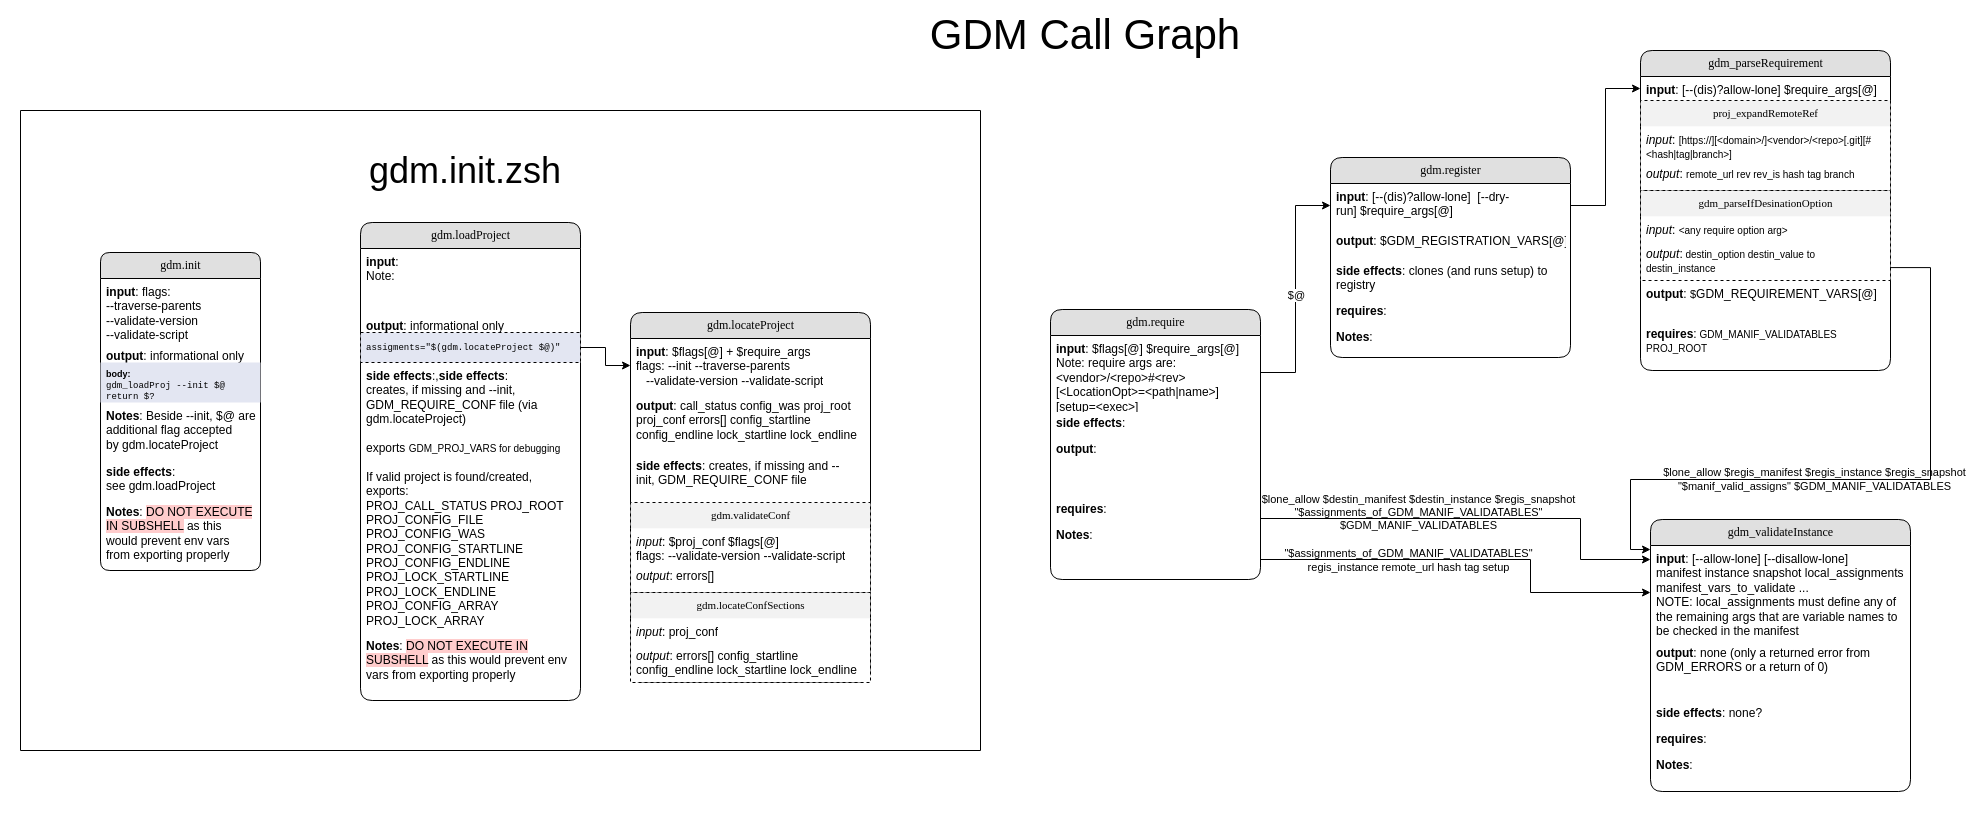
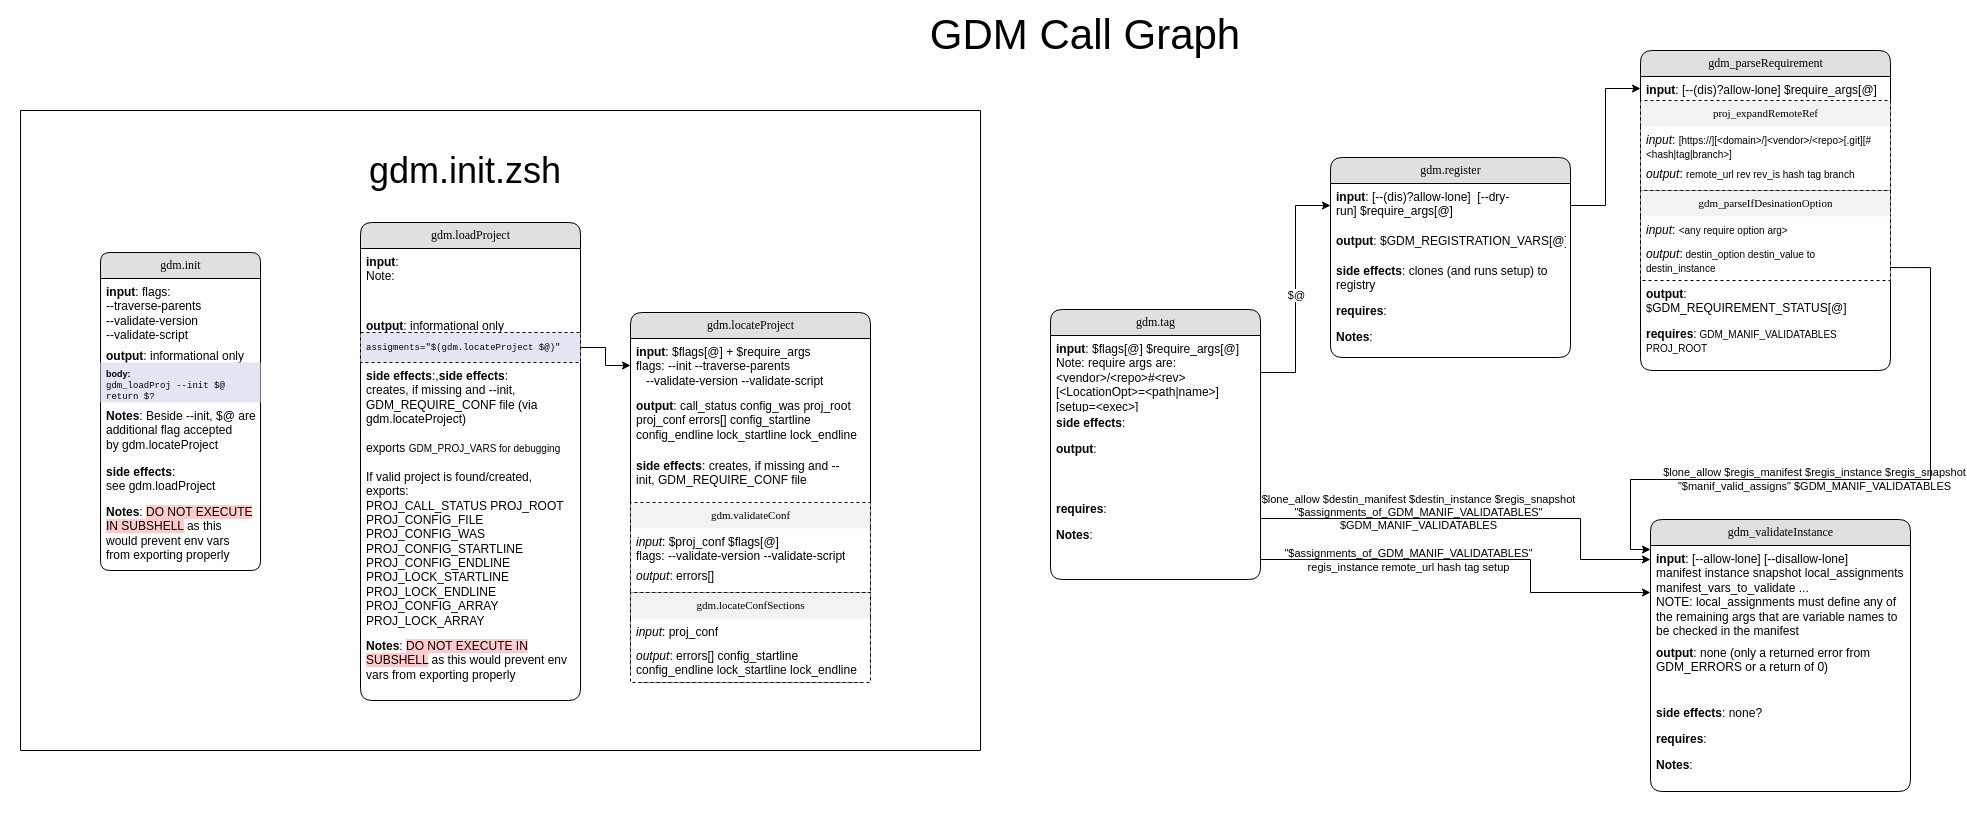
node "output: $GDM_REQUIREMENT_VARS[@]": label "output: $GDM_REQUIREMENT_VARS[@]" -> "output: $GDM_REQUIREMENT_STATUS[@]"
node "gdm.require": label "gdm.require" -> "gdm.tag"
